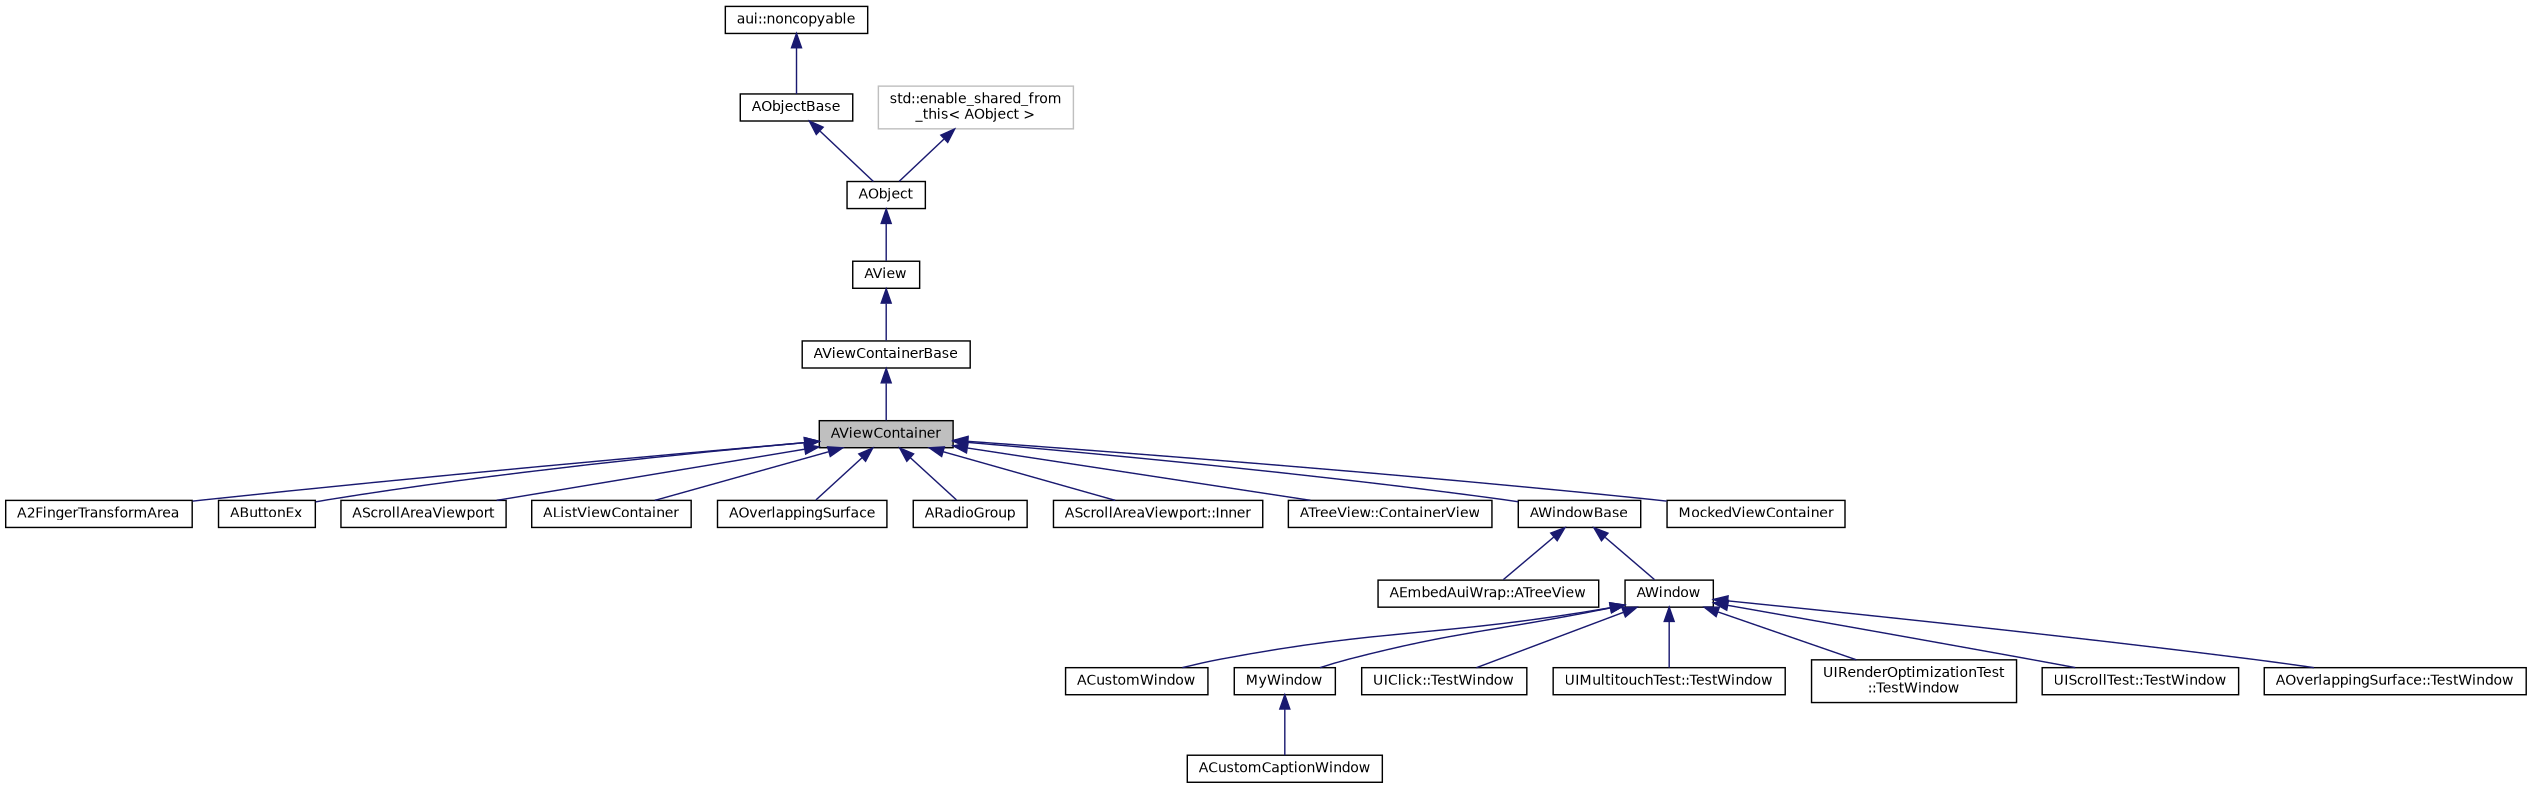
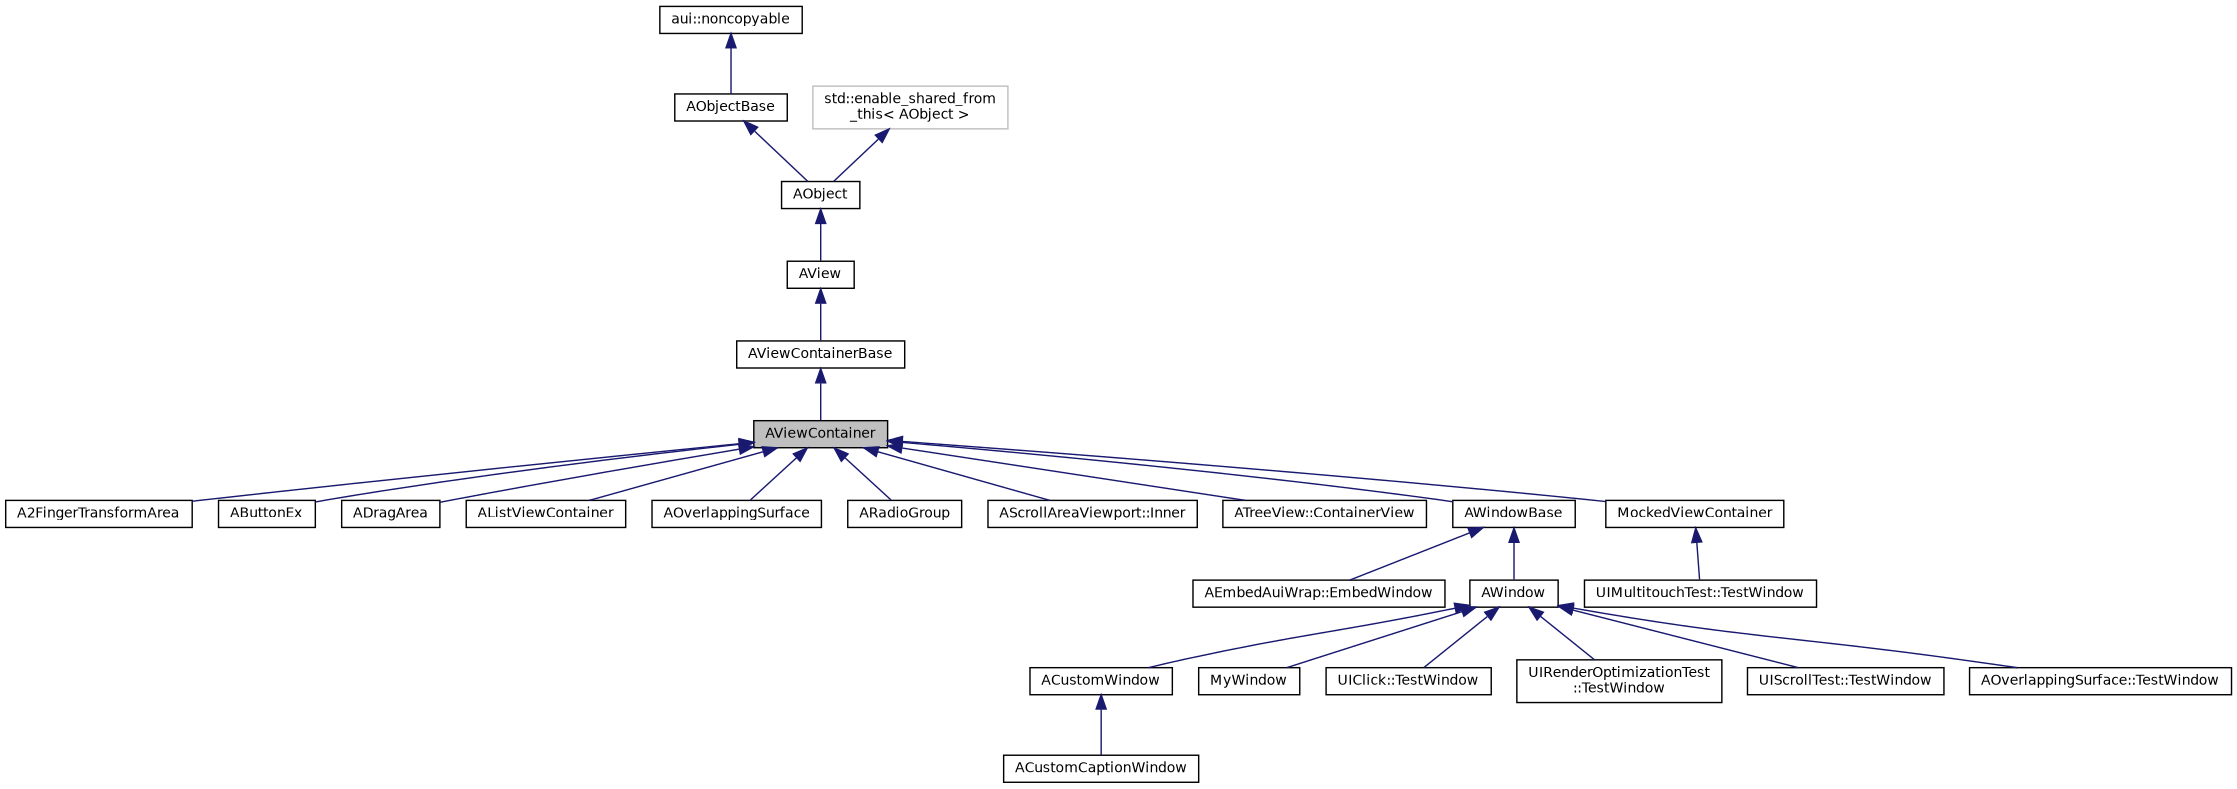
node "AScrollAreaViewport": label "AScrollAreaViewport" -> "ADragArea"
node "AEmbedAuiWrap::ATreeView": label "AEmbedAuiWrap::ATreeView" -> "AEmbedAuiWrap::EmbedWindow"
edge "UIMultitouchTest::TestWindow" -> "AWindow": now "UIMultitouchTest::TestWindow" -> "MockedViewContainer"
edge "ACustomCaptionWindow" -> "MyWindow": now "ACustomCaptionWindow" -> "ACustomWindow"
